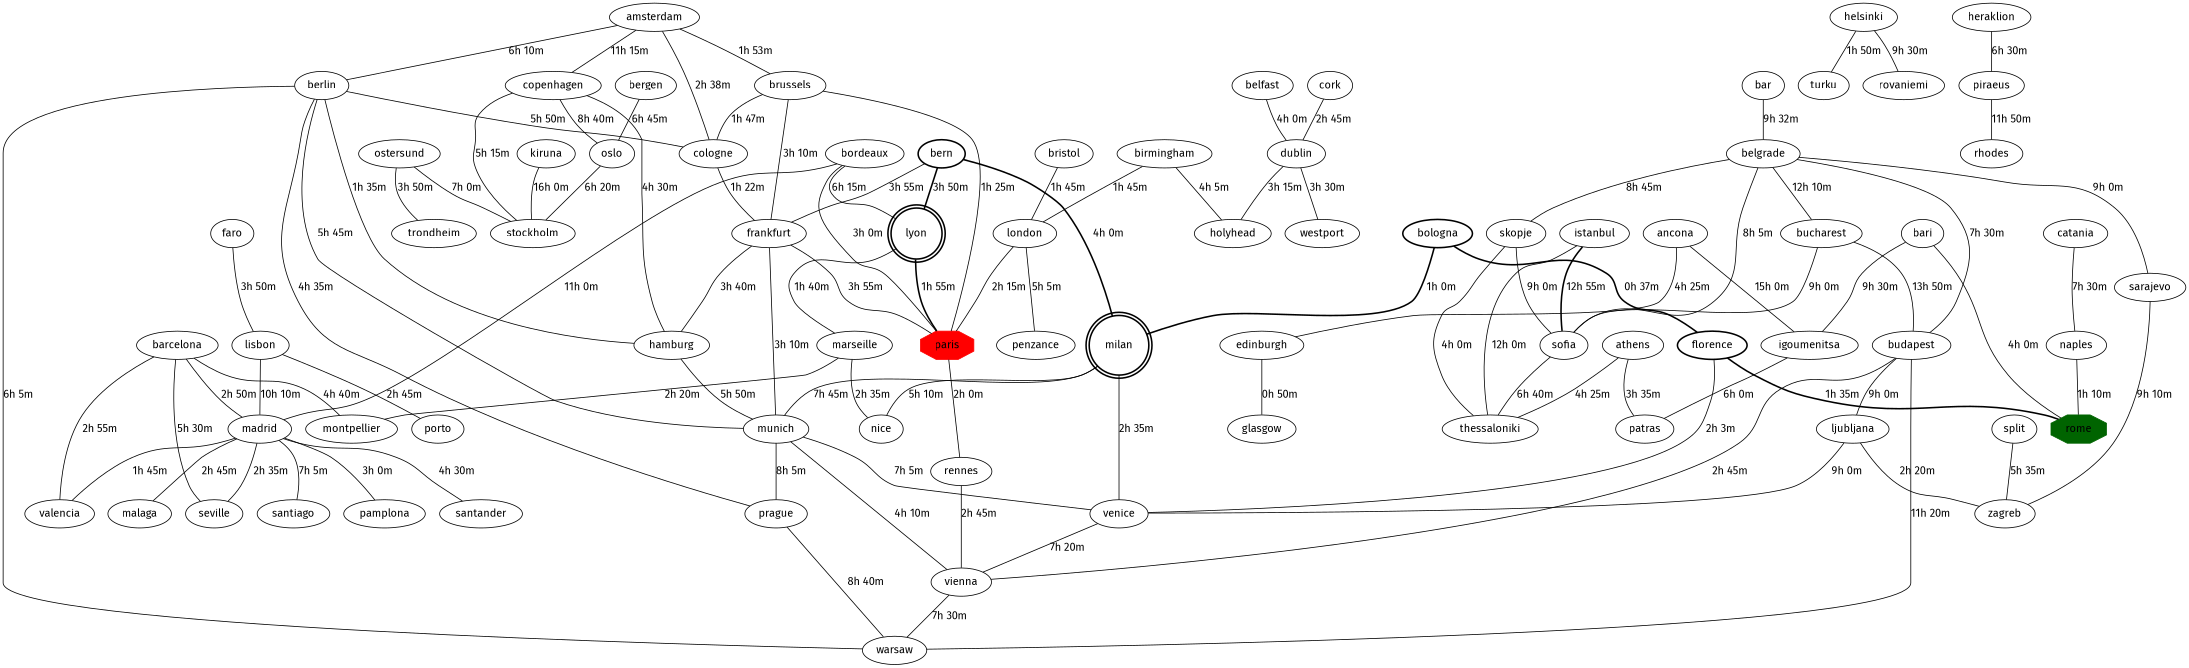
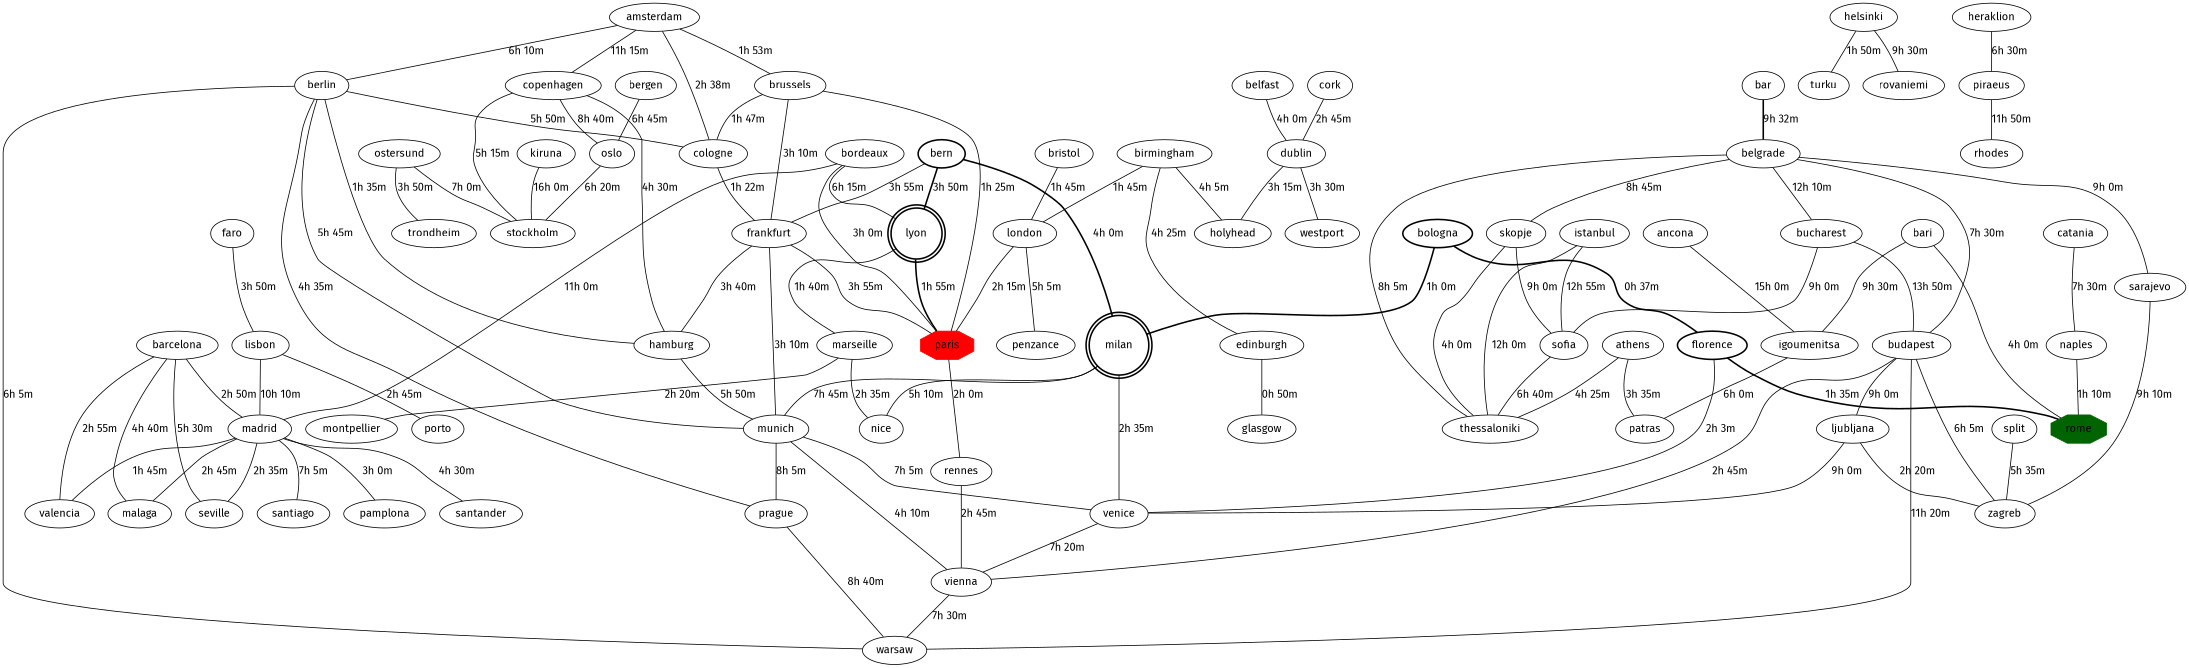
edge "bar" -- "belgrade": style solid -> bold
edge "istanbul" -- "sofia": style bold -> solid
edge "belgrade" -- "sofia": now "belgrade" -- "thessaloniki"
edge "ancona" -- "edinburgh": now "birmingham" -- "edinburgh"
edge "barcelona" -- "montpellier": now "barcelona" -- "malaga"
edge "budapest" -- "zagreb": added, label "6h 5m"
